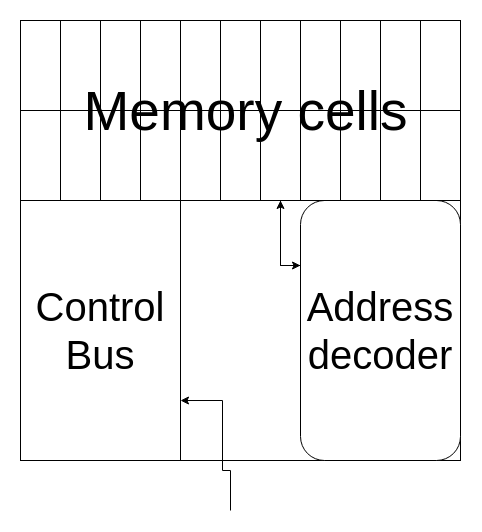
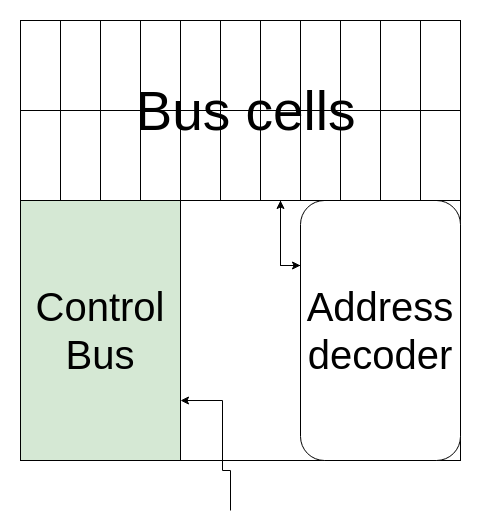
node "Memory cells": label "Memory cells" -> "Bus cells"
node "Control Bus": fillcolor #ffffff -> #d5e8d4
